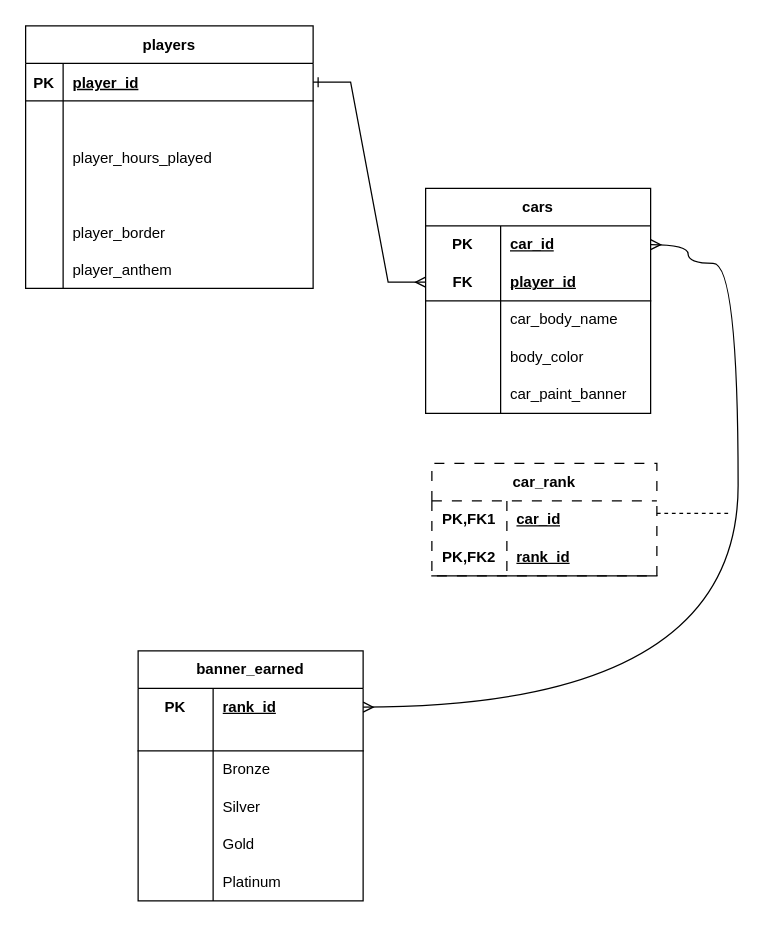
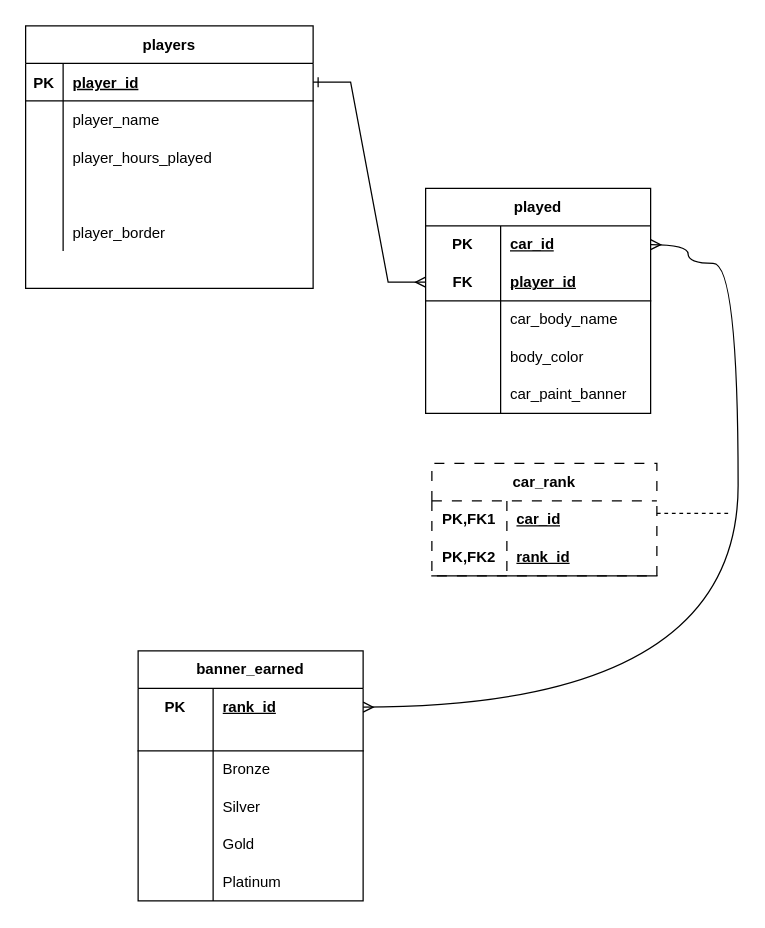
node "player_name": added
node "cars": label "cars" -> "played"
node "player_anthem": removed
